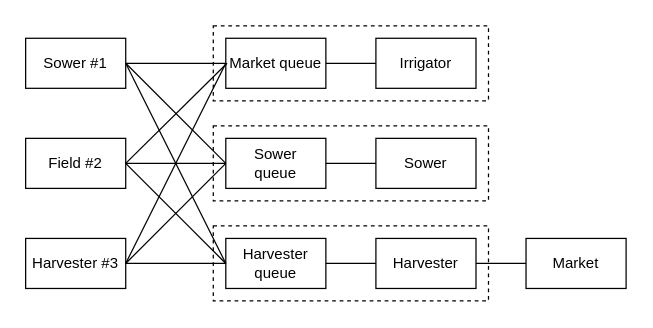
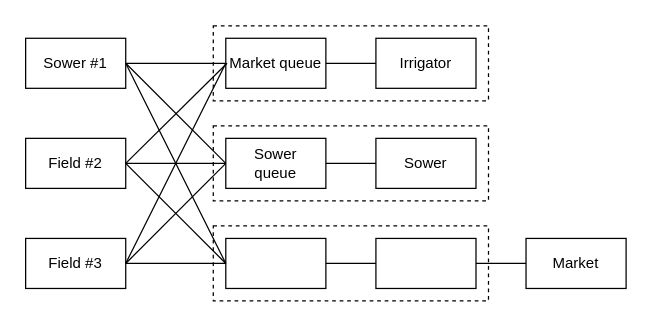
node "Harvester #3": label "Harvester #3" -> "Field #3"
node "Harvester queue": removed
node "Harvester": removed
